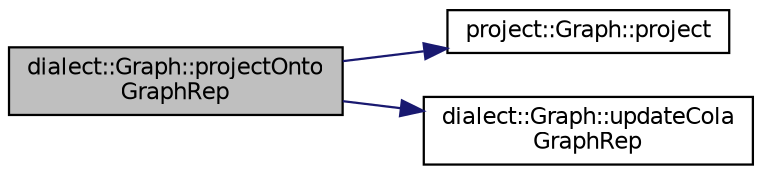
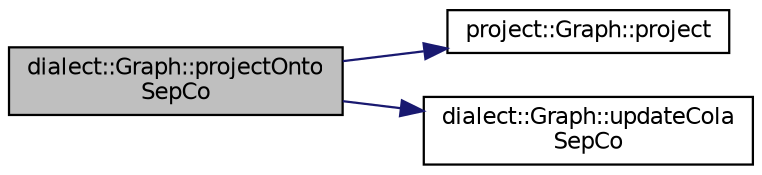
node "dialect::Graph::projectOnto GraphRep": label "dialect::Graph::projectOnto GraphRep" -> "dialect::Graph::projectOnto SepCo"
node "dialect::Graph::updateCola GraphRep": label "dialect::Graph::updateCola GraphRep" -> "dialect::Graph::updateCola SepCo"
